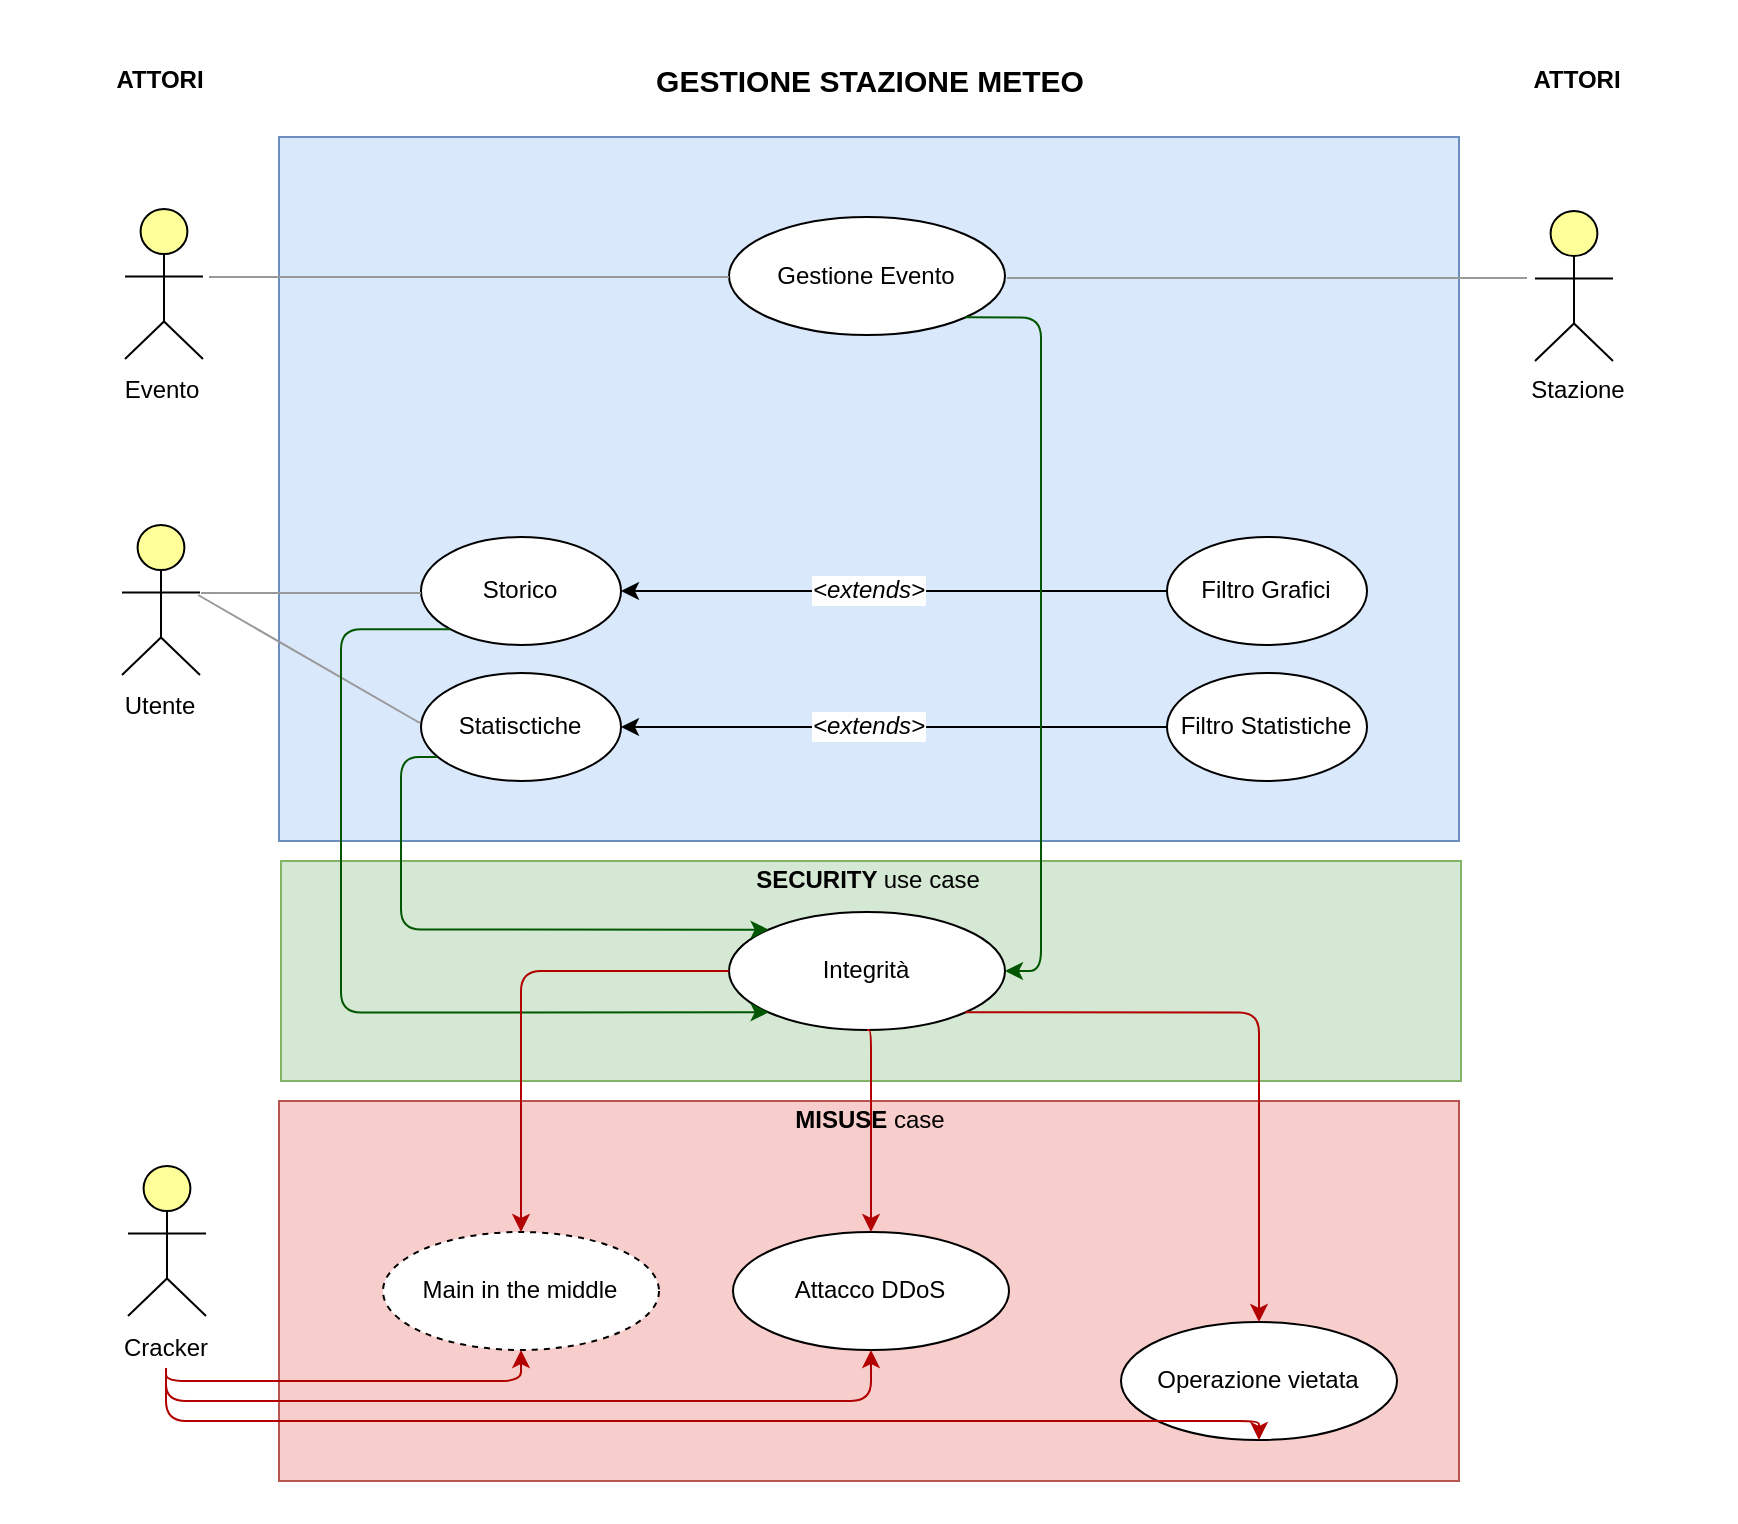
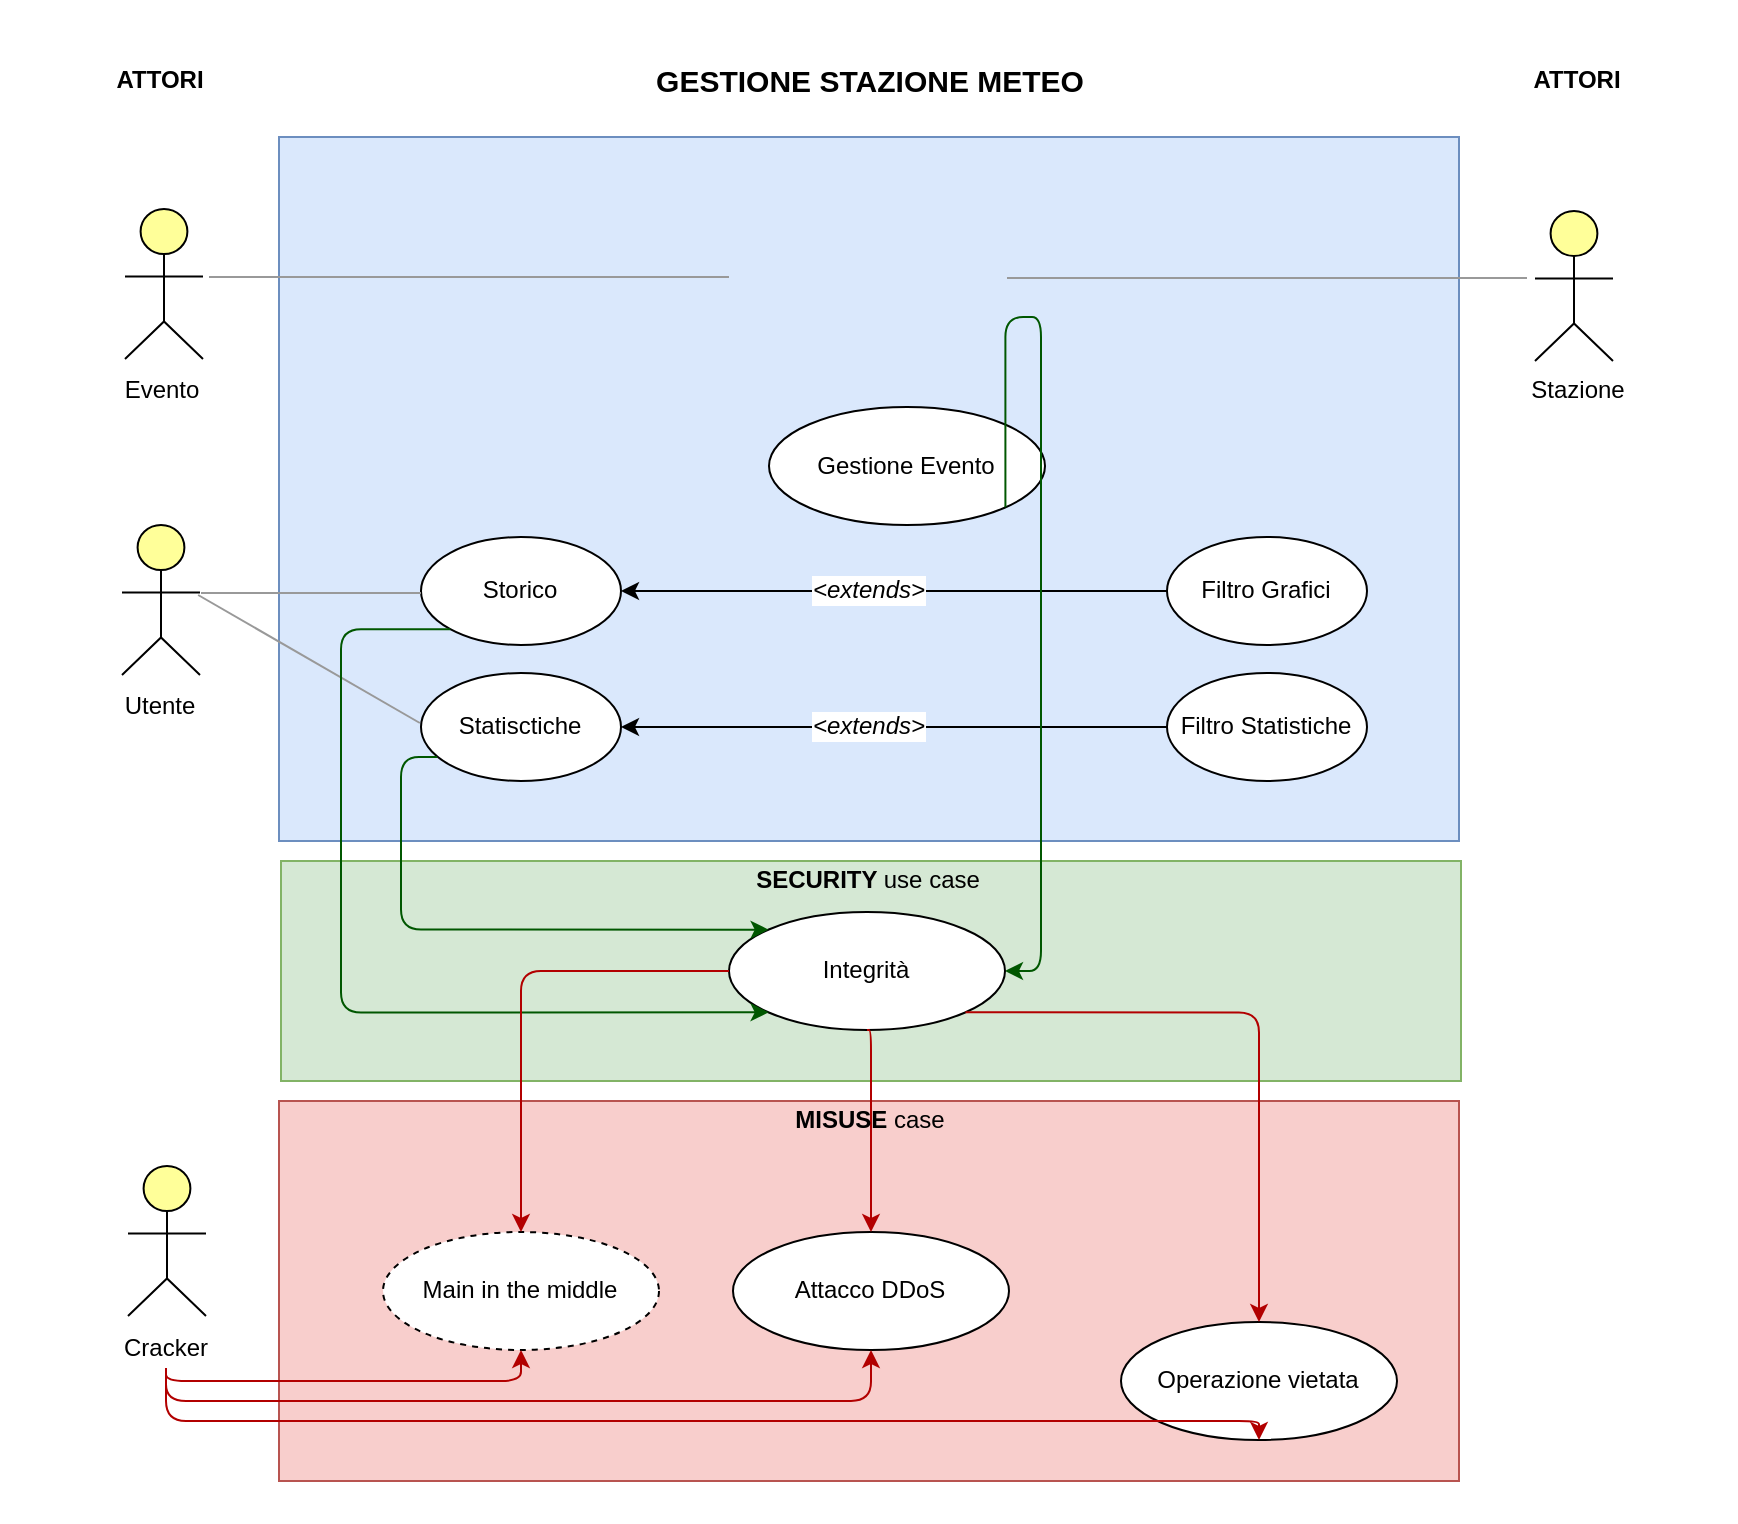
node "Gestione Evento": moved (867, 276) -> (907, 466)
